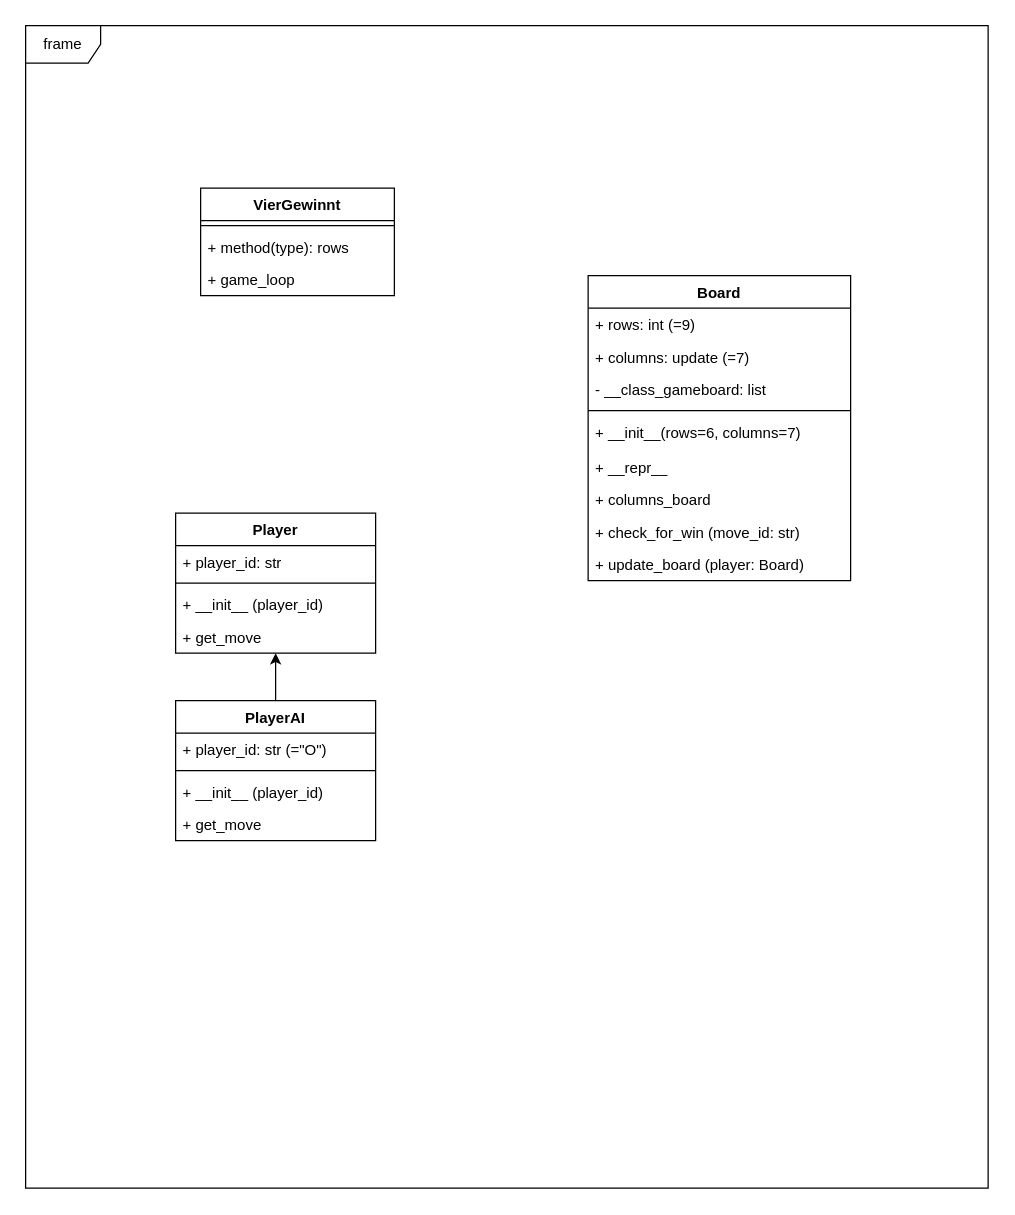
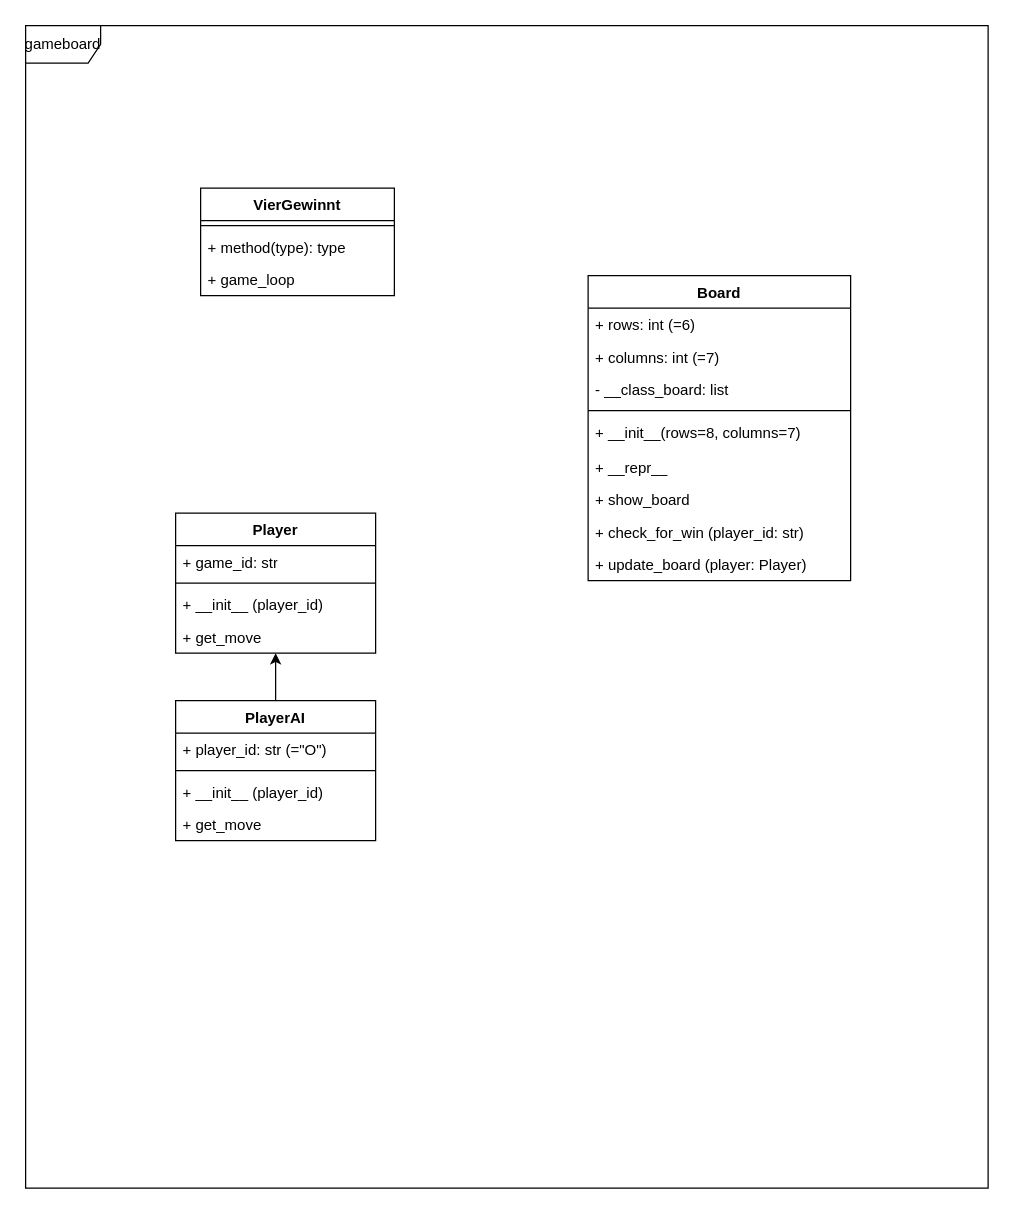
node "frame": label "frame" -> "gameboard"
node "+ method(type): rows": label "+ method(type): rows" -> "+ method(type): type"
node "+ rows: int (=9)": label "+ rows: int (=9)" -> "+ rows: int (=6)"
node "+ columns: update (=7)": label "+ columns: update (=7)" -> "+ columns: int (=7)"
node "- __class_gameboard: list": label "- __class_gameboard: list" -> "- __class_board: list"
node "+ __init__(rows=6, columns=7)": label "+ __init__(rows=6, columns=7)" -> "+ __init__(rows=8, columns=7)"
node "+ columns_board": label "+ columns_board" -> "+ show_board"
node "+ check_for_win (move_id: str)": label "+ check_for_win (move_id: str)" -> "+ check_for_win (player_id: str)"
node "+ player_id: str": label "+ player_id: str" -> "+ game_id: str"
node "+ update_board (player: Board)": label "+ update_board (player: Board)" -> "+ update_board (player: Player)"
